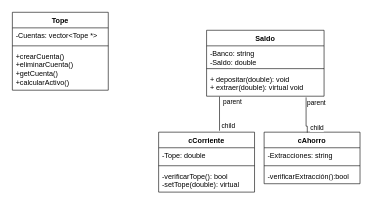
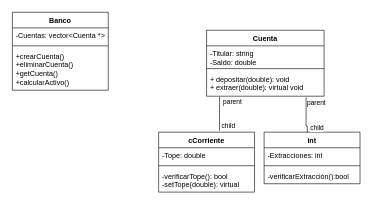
node "Tope": label "Tope" -> "Banco"
node "Saldo": label "Saldo" -> "Cuenta"
node "-Cuentas: vector<Tope *>": label "-Cuentas: vector<Tope *>" -> "-Cuentas: vector<Cuenta *>"
node "-Banco: string -Saldo: double": label "-Banco: string -Saldo: double" -> "-Titular: string -Saldo: double"
node "cAhorro": label "cAhorro" -> "int"
node "-Extracciones: string": label "-Extracciones: string" -> "-Extracciones: int"
